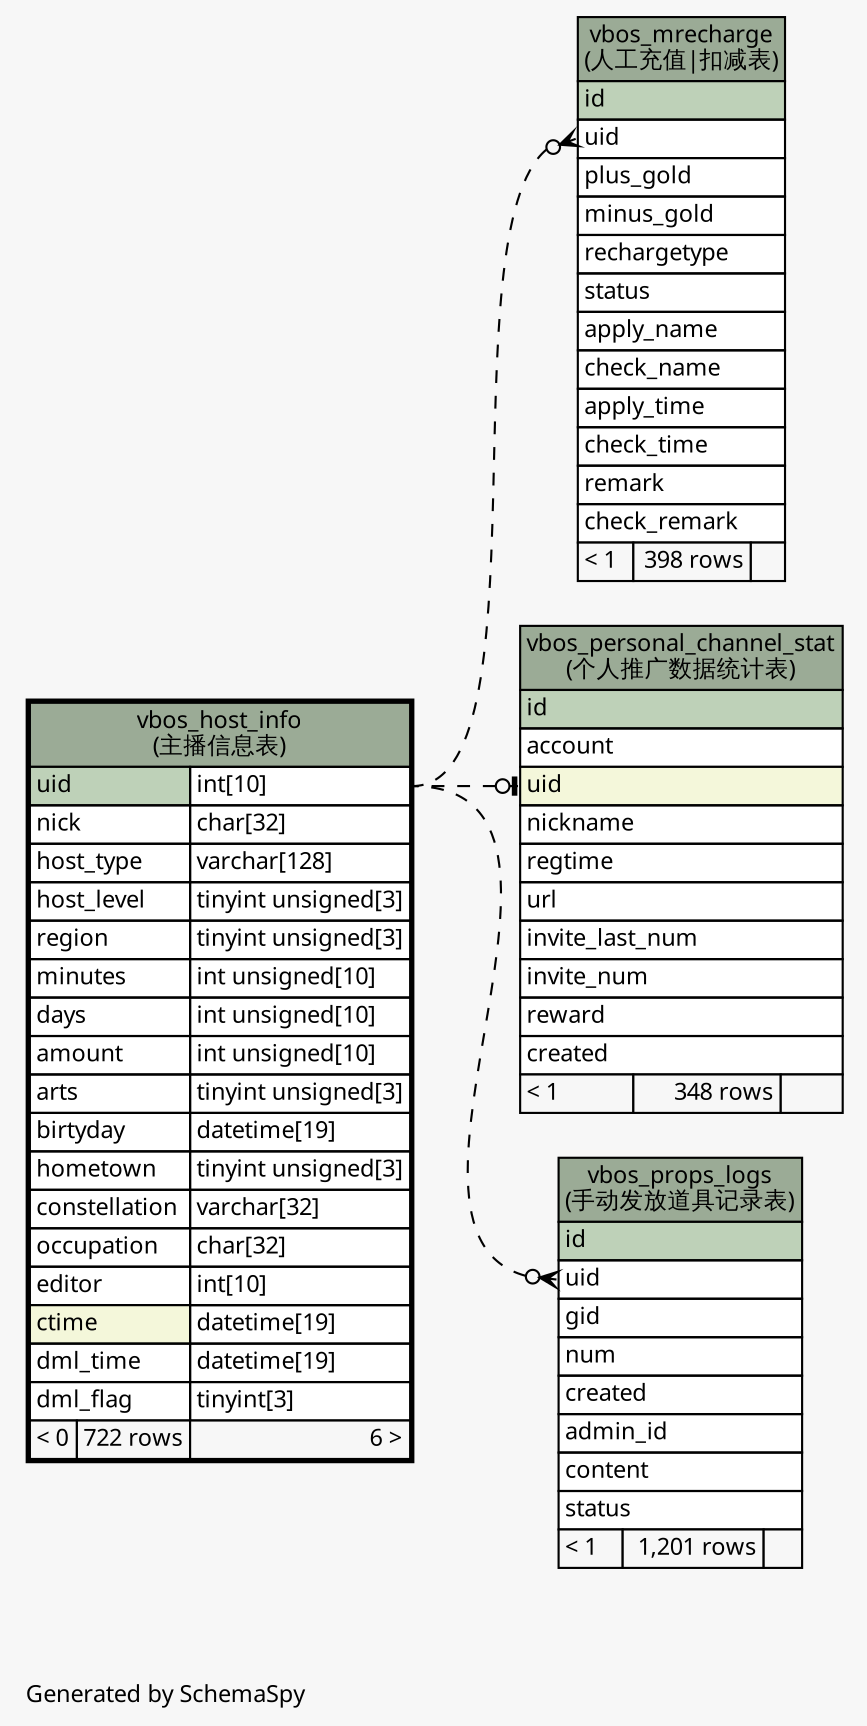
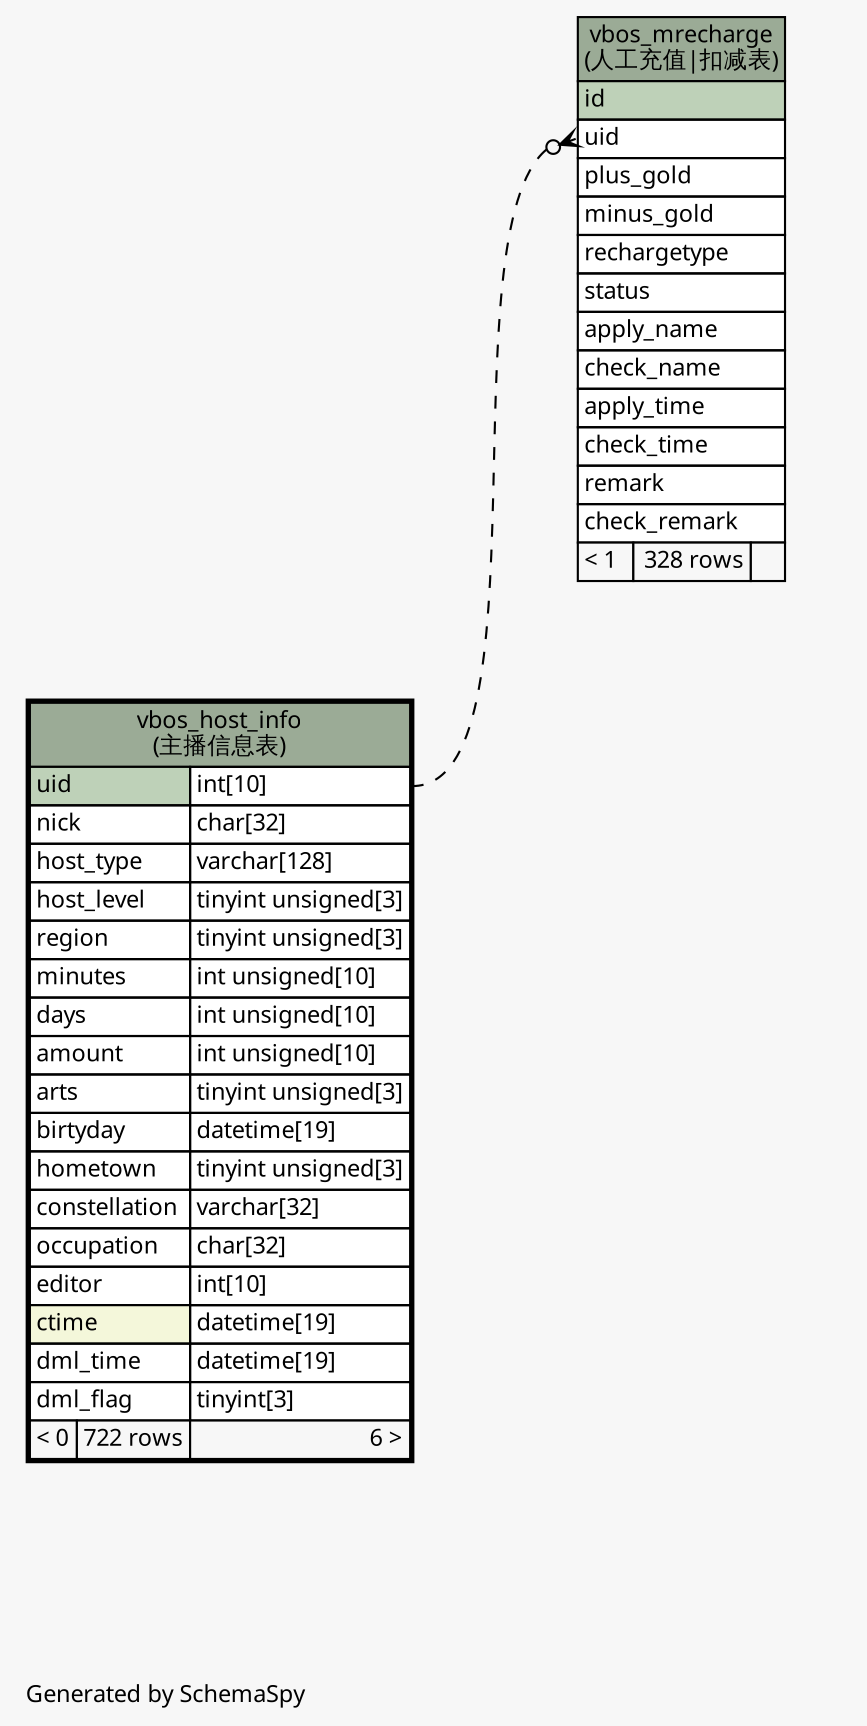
node "vbos_mrecharge": text "398 rows" -> "328 rows"
node "vbos_personal_channel_stat": removed
node "vbos_props_logs": removed
